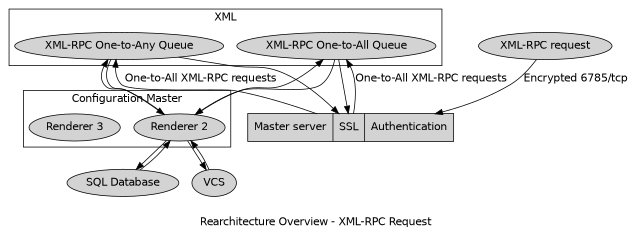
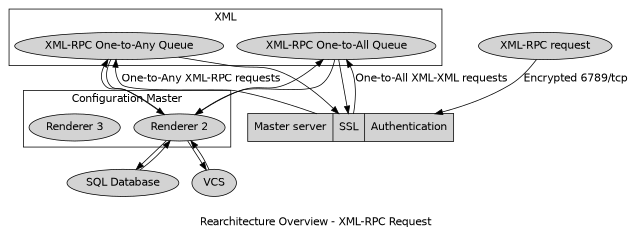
edge "Master server" -> "XML-RPC One-to-Any Queue": label "One-to-All XML-RPC requests" -> "One-to-Any XML-RPC requests"
edge "Master server" -> "XML-RPC One-to-All Queue": label "One-to-All XML-RPC requests" -> "One-to-All XML-XML requests"
edge "XML-RPC request" -> "Master server": label "Encrypted 6785/tcp" -> "Encrypted 6789/tcp"
